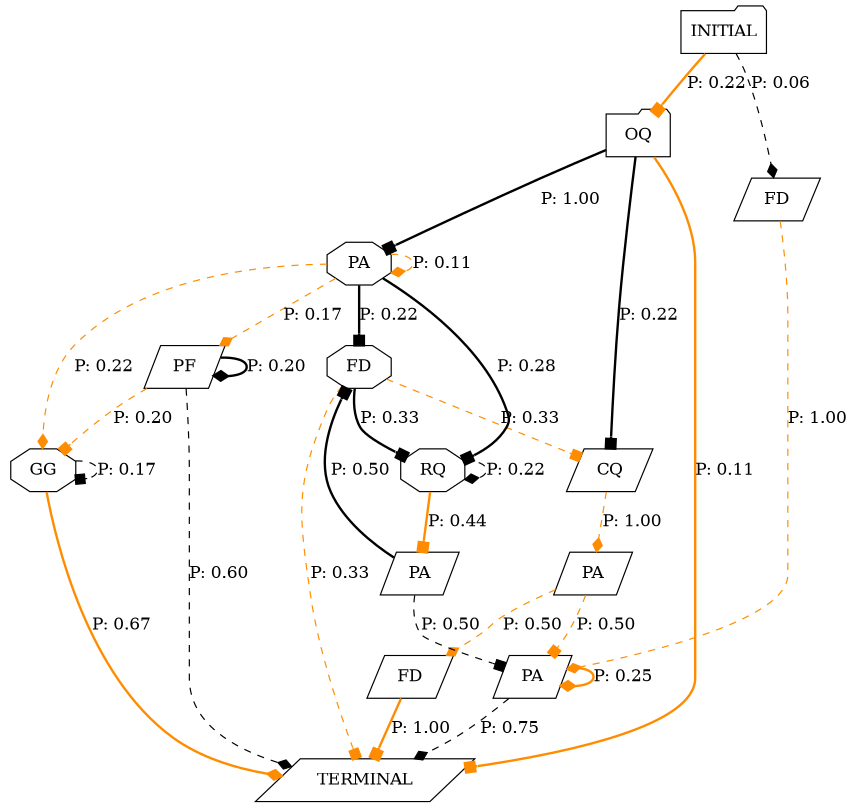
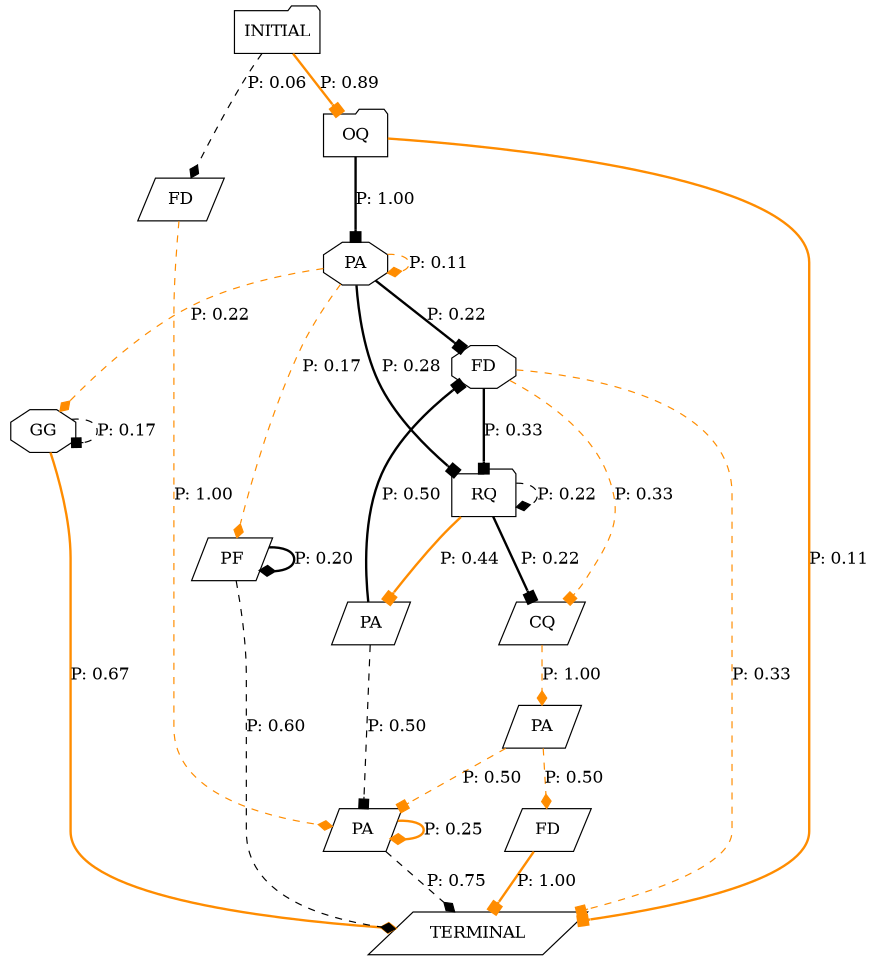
edge "INITIAL" -> "OQ": label "P: 0.22" -> "P: 0.89"
edge "OQ" -> "CQ": now "RQ" -> "CQ"
edge "PF" -> "GG": removed, label "P: 0.20"
node "RQ": shape octagon -> folder
